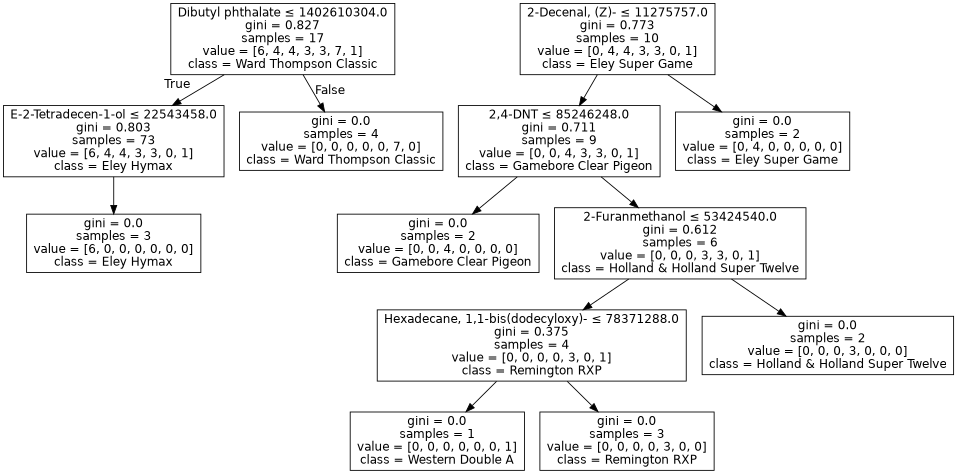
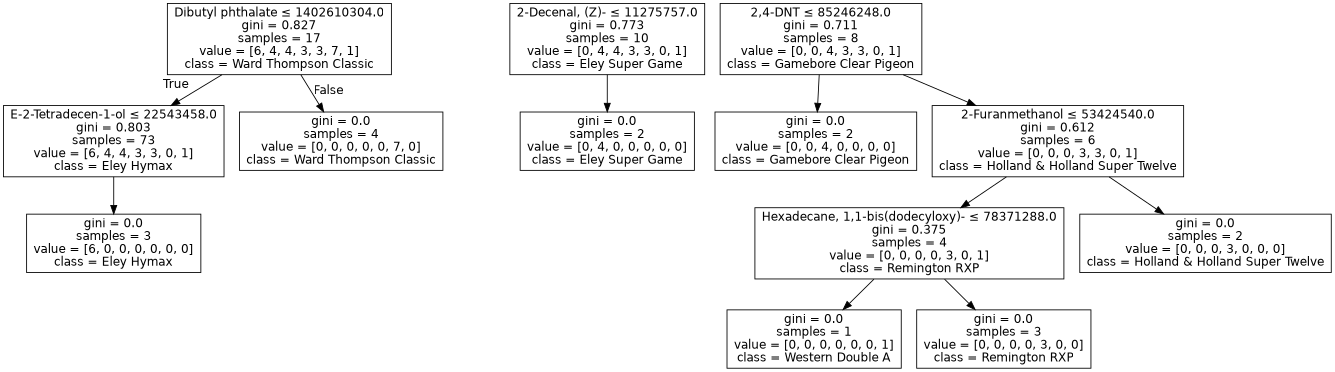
edge "2-Decenal, (Z)- ≤ 11275757.0" -> "2,4-DNT ≤ 85246248.0": removed
node "2,4-DNT ≤ 85246248.0": text "samples = 9" -> "samples = 8"
